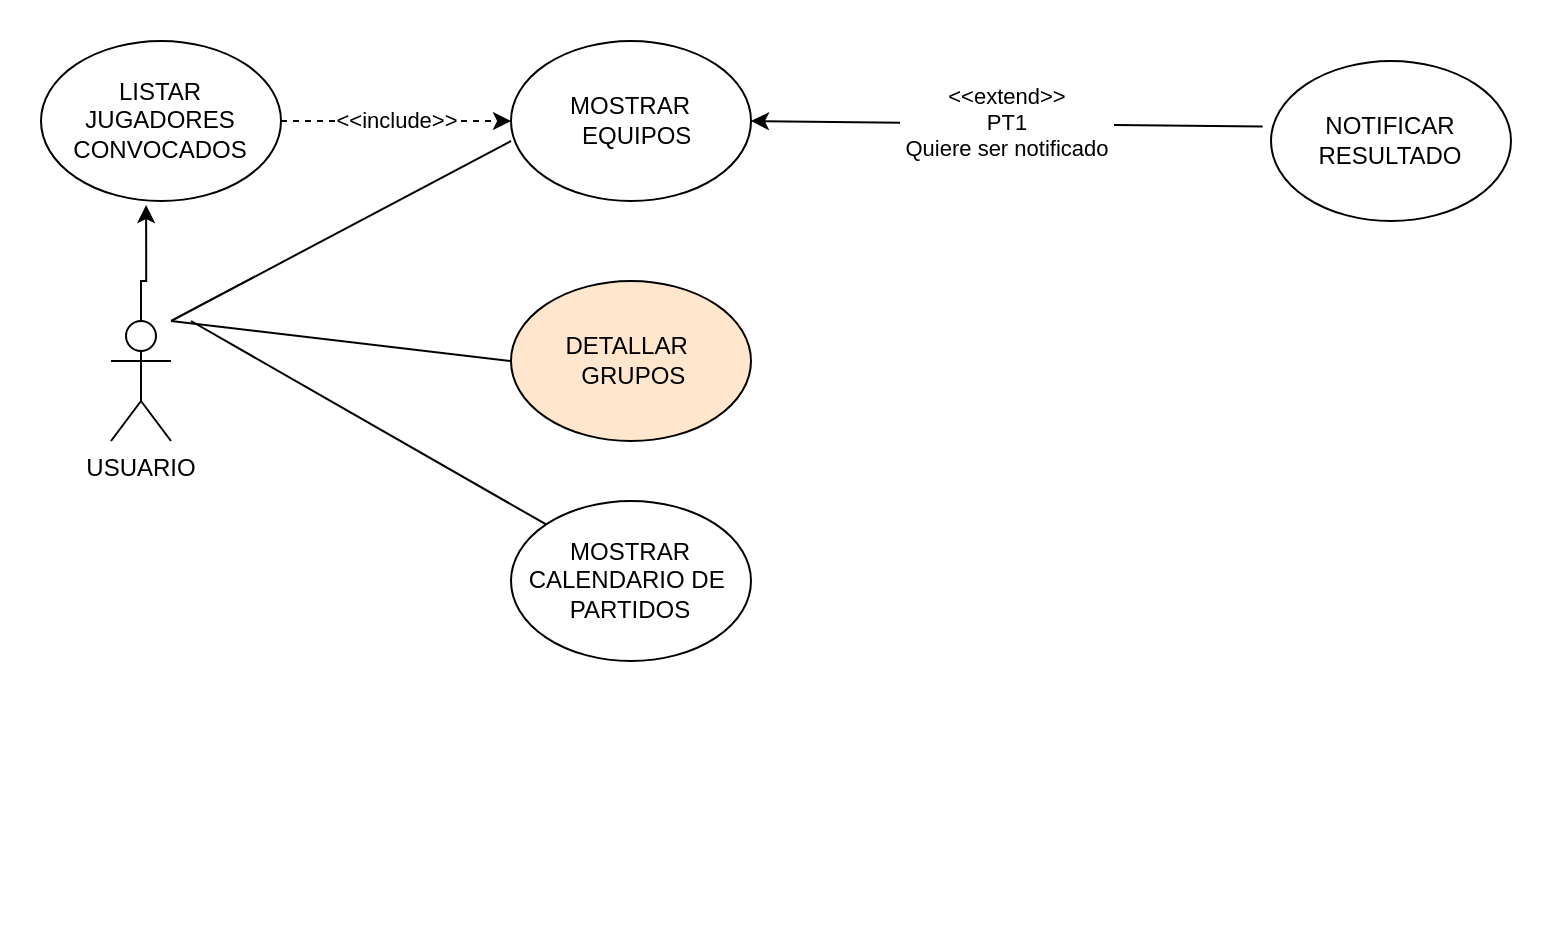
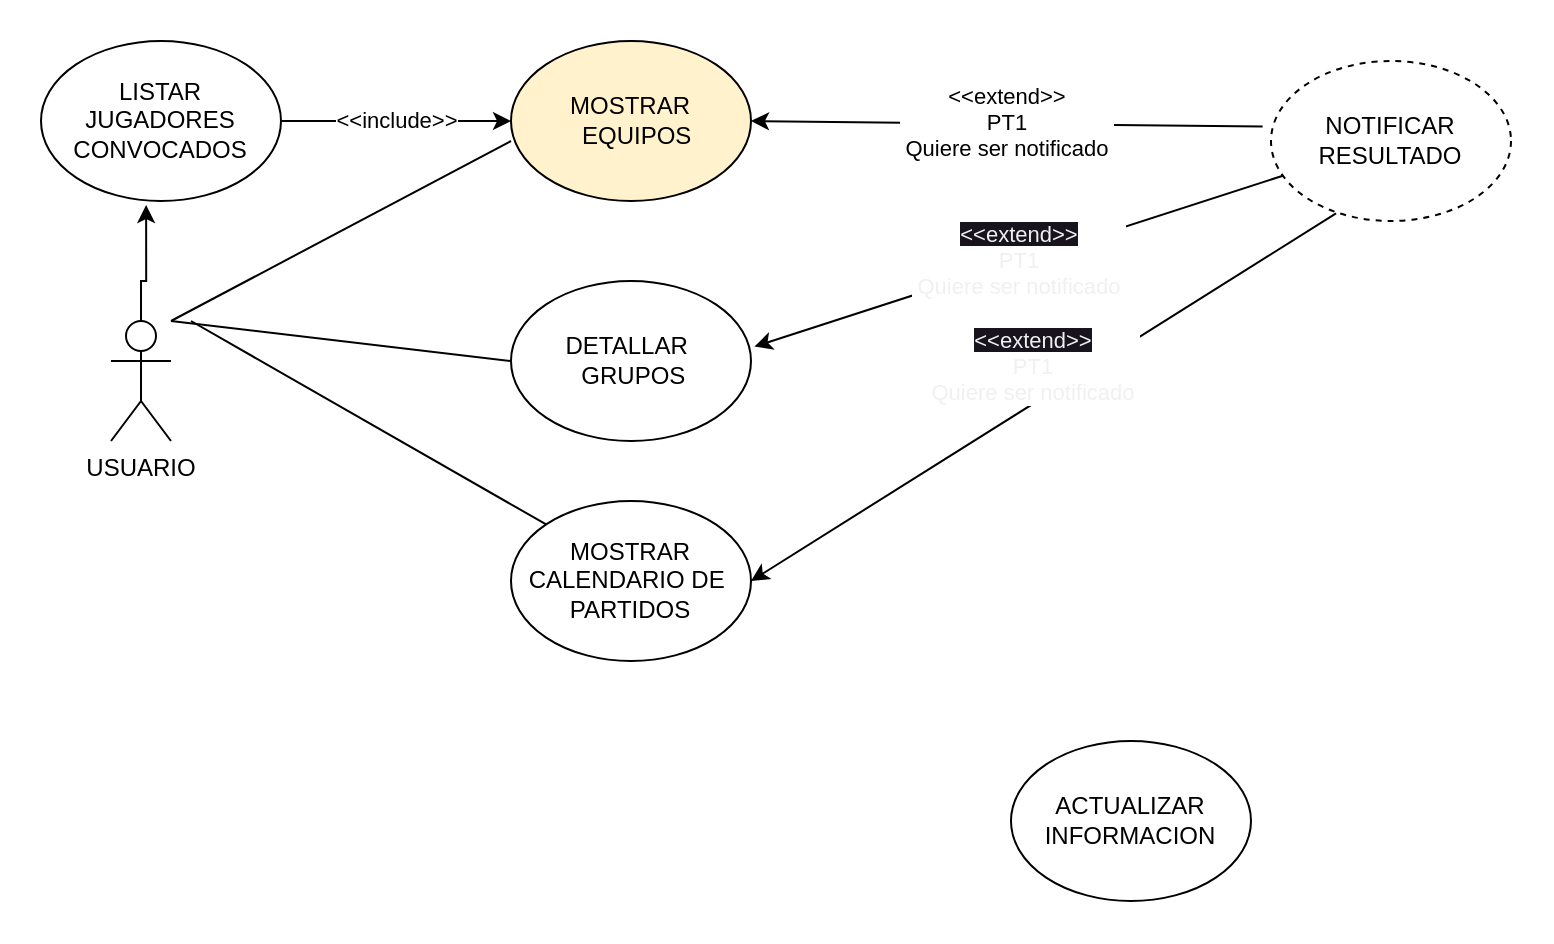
edge "LISTAR JUGADORES CONVOCADOS" -> "MOSTRAR EQUIPOS": style dashed -> solid
node "MOSTRAR EQUIPOS": fillcolor #ffffff -> #fff2cc
node "NOTIFICAR RESULTADO": style solid -> dashed
edge "NOTIFICAR RESULTADO" -> "DETALLAR GRUPOS": added, label "<<extend>> PT1 Quiere ser notificado"
node "DETALLAR GRUPOS": fillcolor #ffe6cc -> #ffffff
edge "NOTIFICAR RESULTADO" -> "MOSTRAR CALENDARIO DE PARTIDOS": added, label "<<extend>> PT1 Quiere ser notificado"
node "ACTUALIZAR INFORMACION": added
